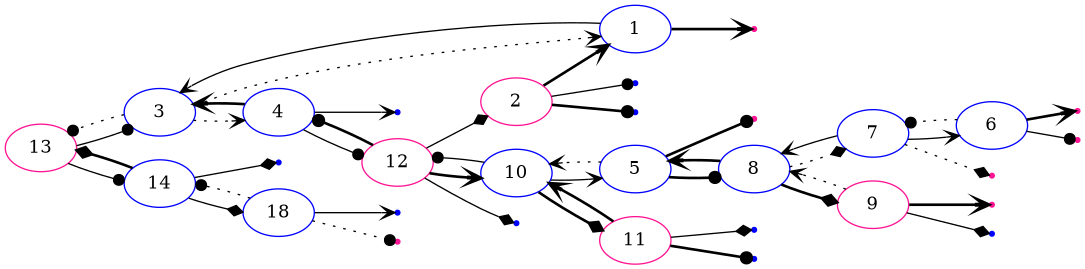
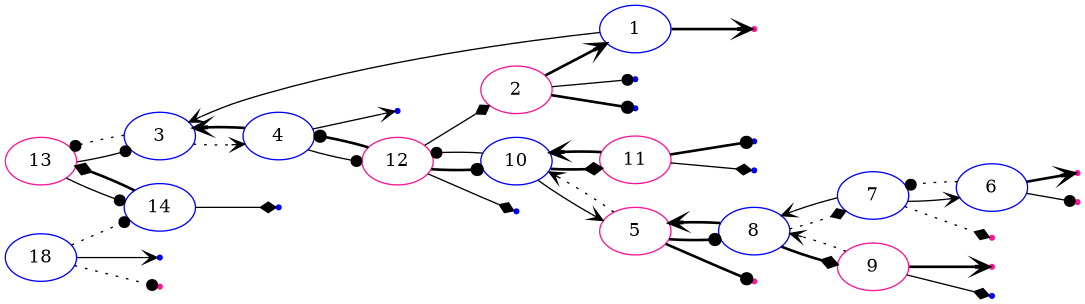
edge "3" -> "1": removed
node "5": color blue -> deeppink
edge "12" -> "10": arrowhead vee -> dot
edge "14" -> "18": removed
